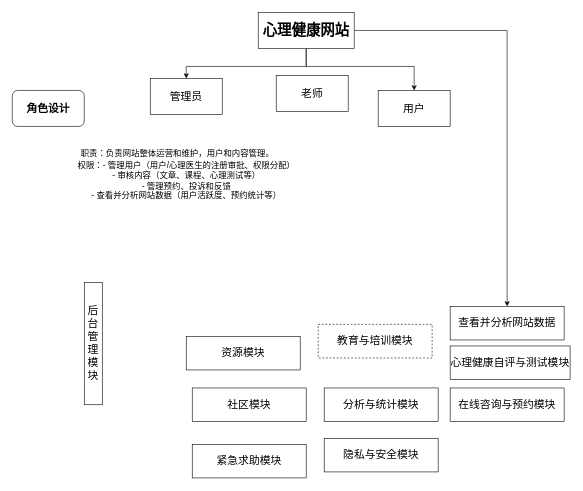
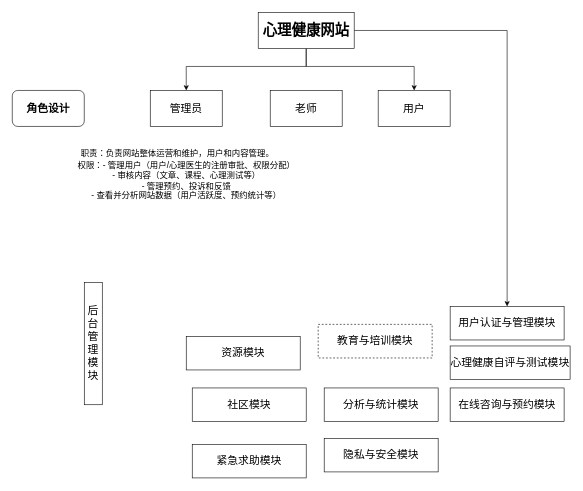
node "老师": moved (312, 93) -> (306, 108)
node "管理员": moved (186, 96) -> (186, 108)
node "查看并分析网站数据": label "查看并分析网站数据" -> "用户认证与管理模块"
